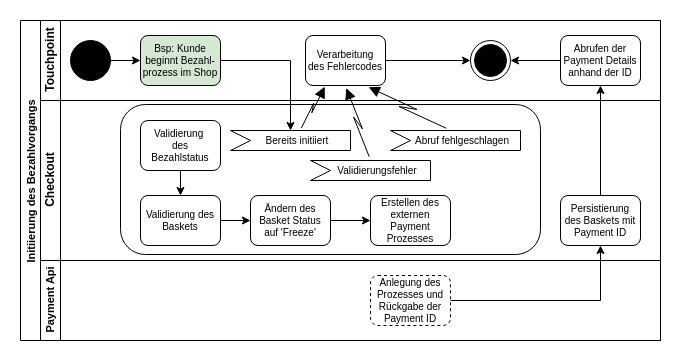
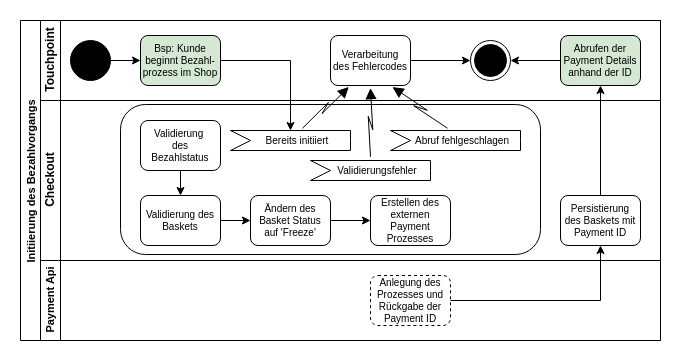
node "Verarbeitung des Fehlercodes": moved (346, 61) -> (371, 61)
node "Abrufen der Payment Details anhand der ID": fillcolor #ffffff -> #d5e8d4
